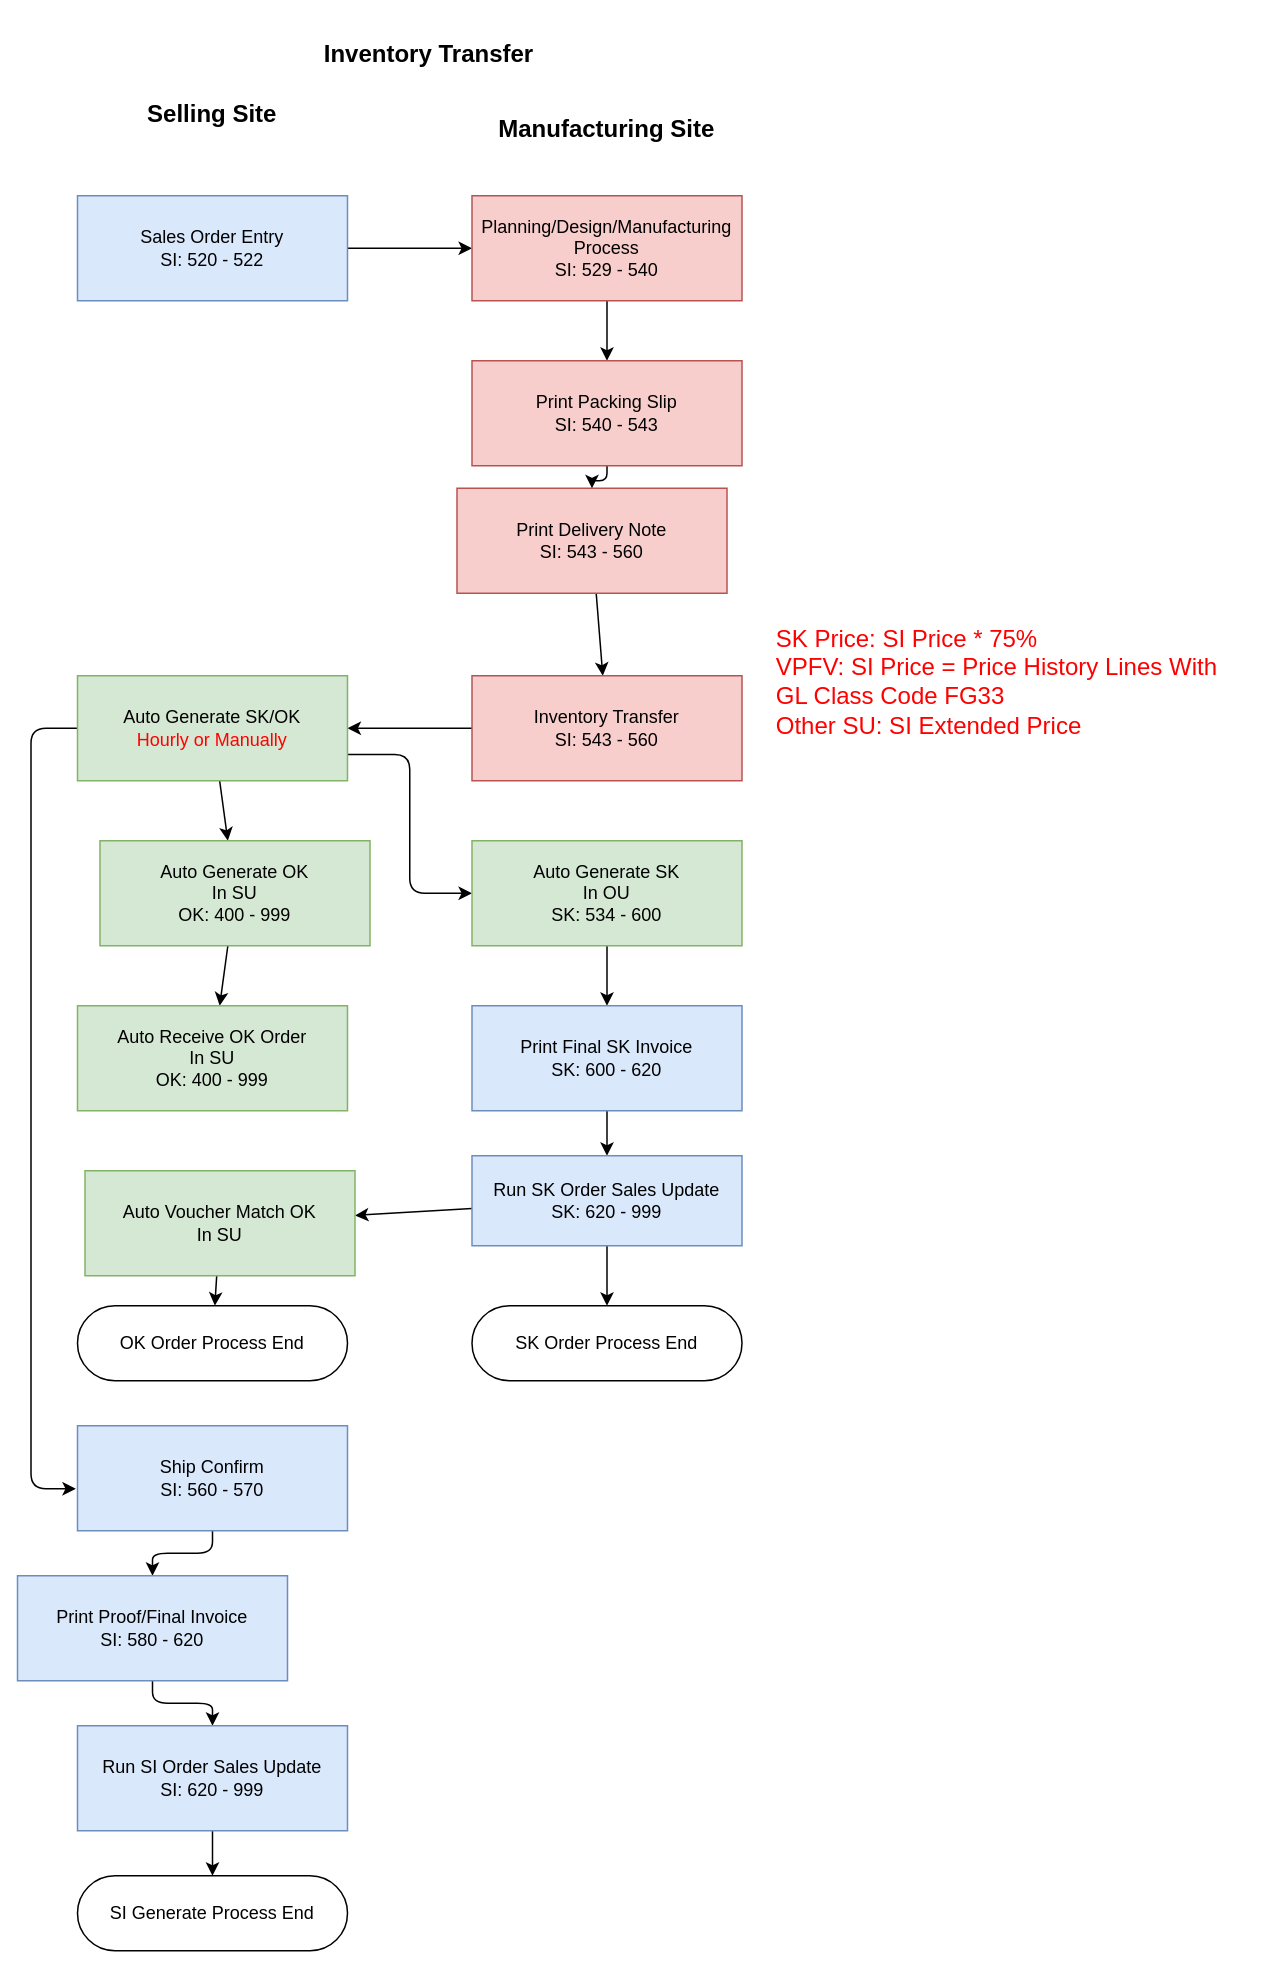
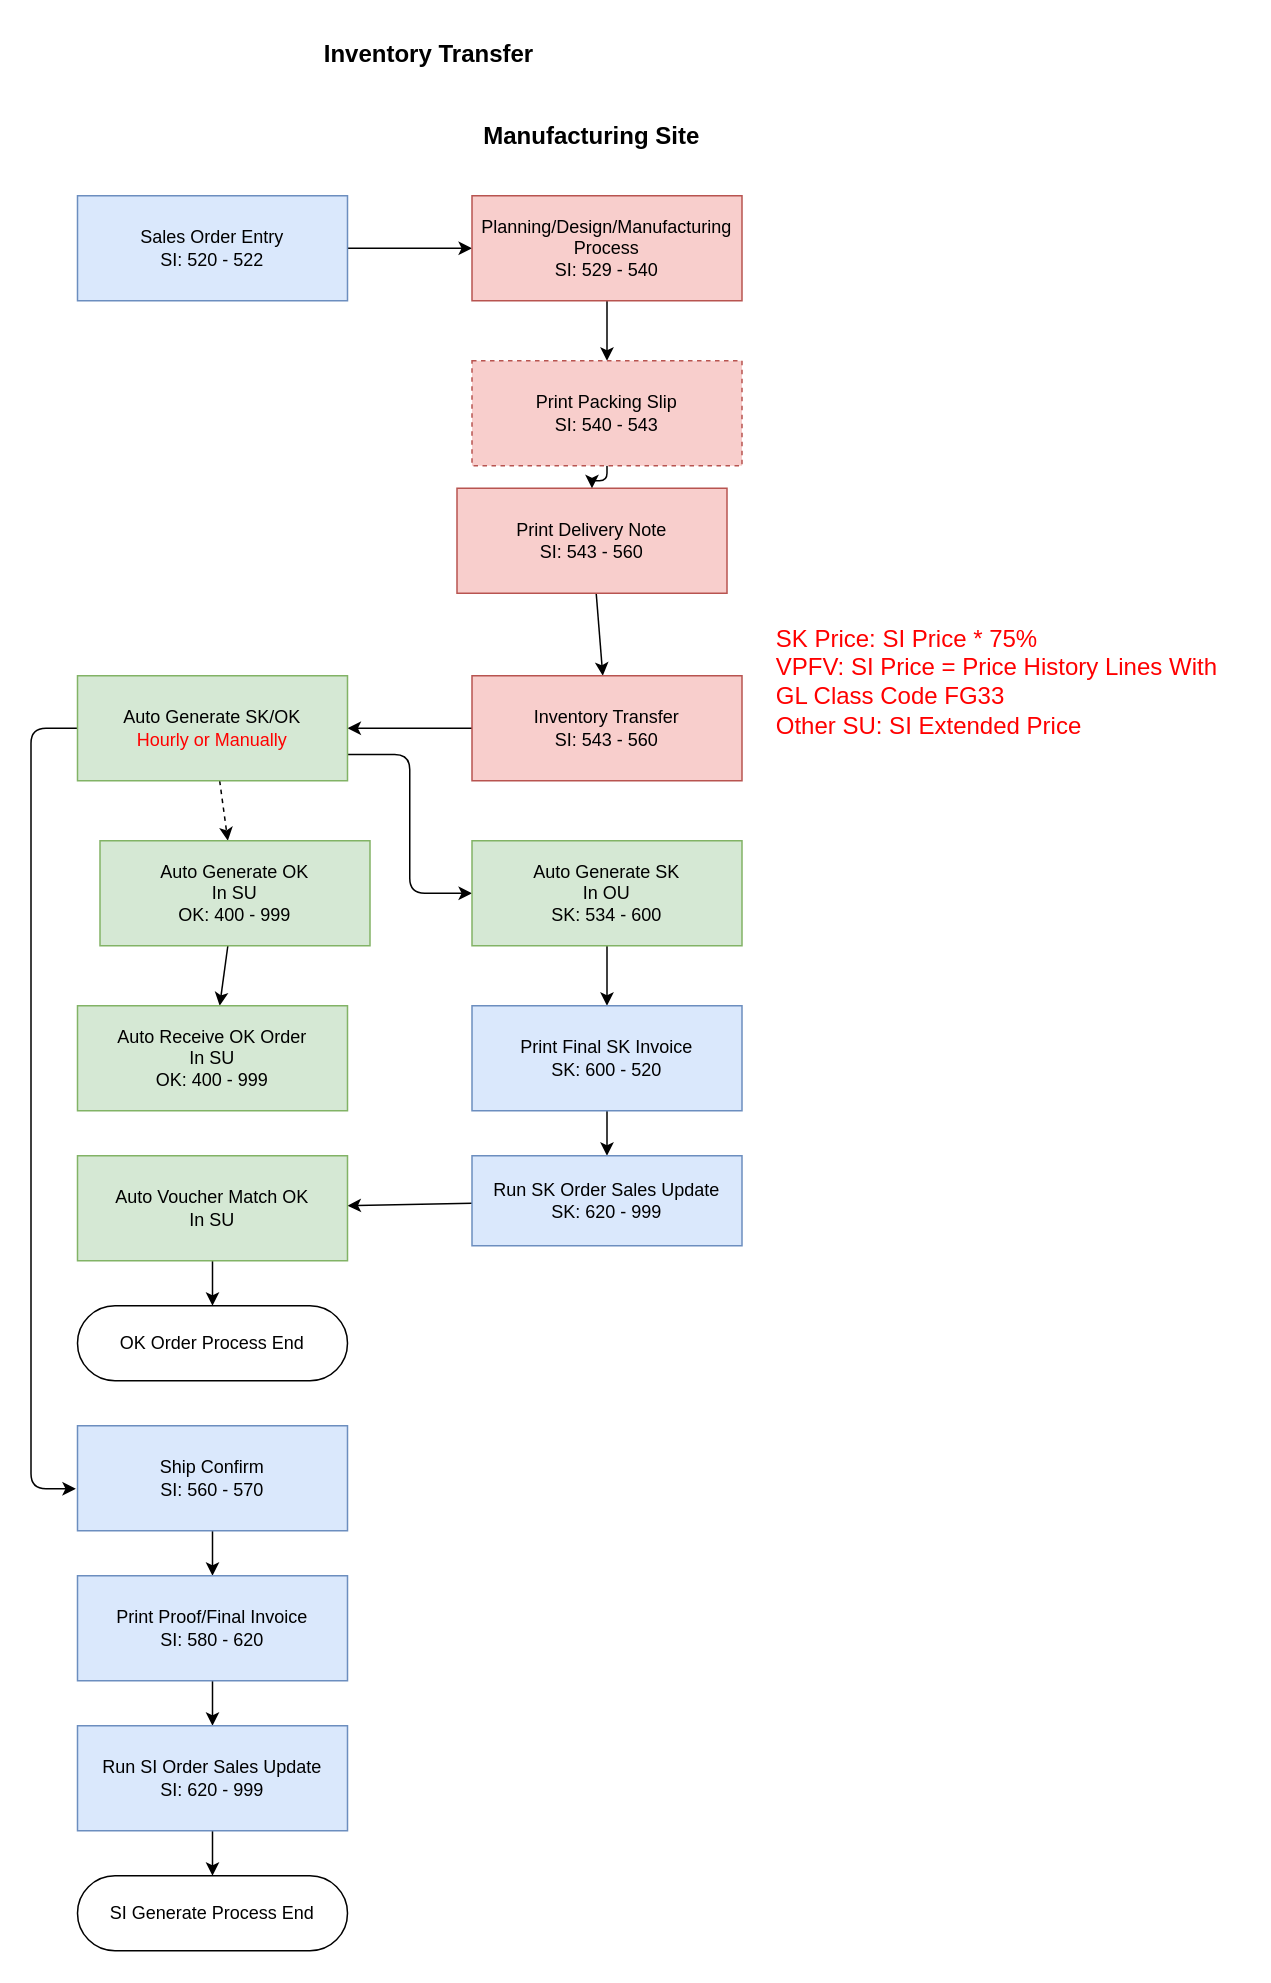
node "Selling Site": removed
node "Manufacturing Site": moved (607, 128) -> (592, 136)
node "Print Packing Slip SI: 540 - 543": style solid -> dashed
edge "Auto Generate SK/OK Hourly or Manually" -> "Auto Generate OK In SU OK: 400 - 999": style solid -> dashed
node "Print Final SK Invoice SK: 600 - 620": label "Print Final SK Invoice SK: 600 - 620" -> "Print Final SK Invoice SK: 600 - 520"
node "Auto Voucher Match OK In SU": moved (220, 1223) -> (212, 1208)
edge "Run SK Order Sales Update SK: 620 - 999" -> "SK Order Process End": removed
node "SK Order Process End": removed
node "Print Proof/Final Invoice SI: 580 - 620": moved (152, 1628) -> (212, 1628)
